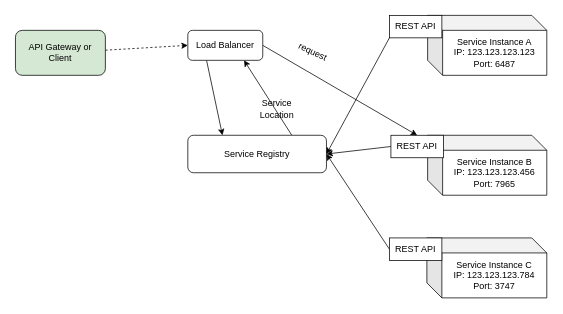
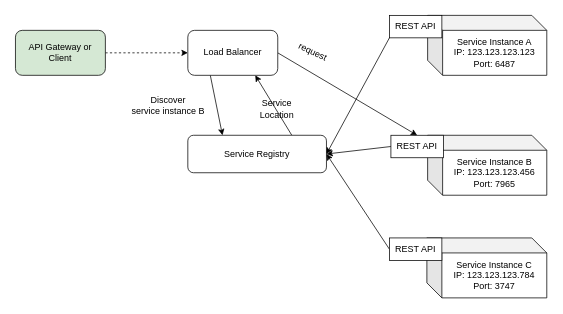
node "Load Balancer": size 75x30 -> 90x45
node "Discover service instance B": added
